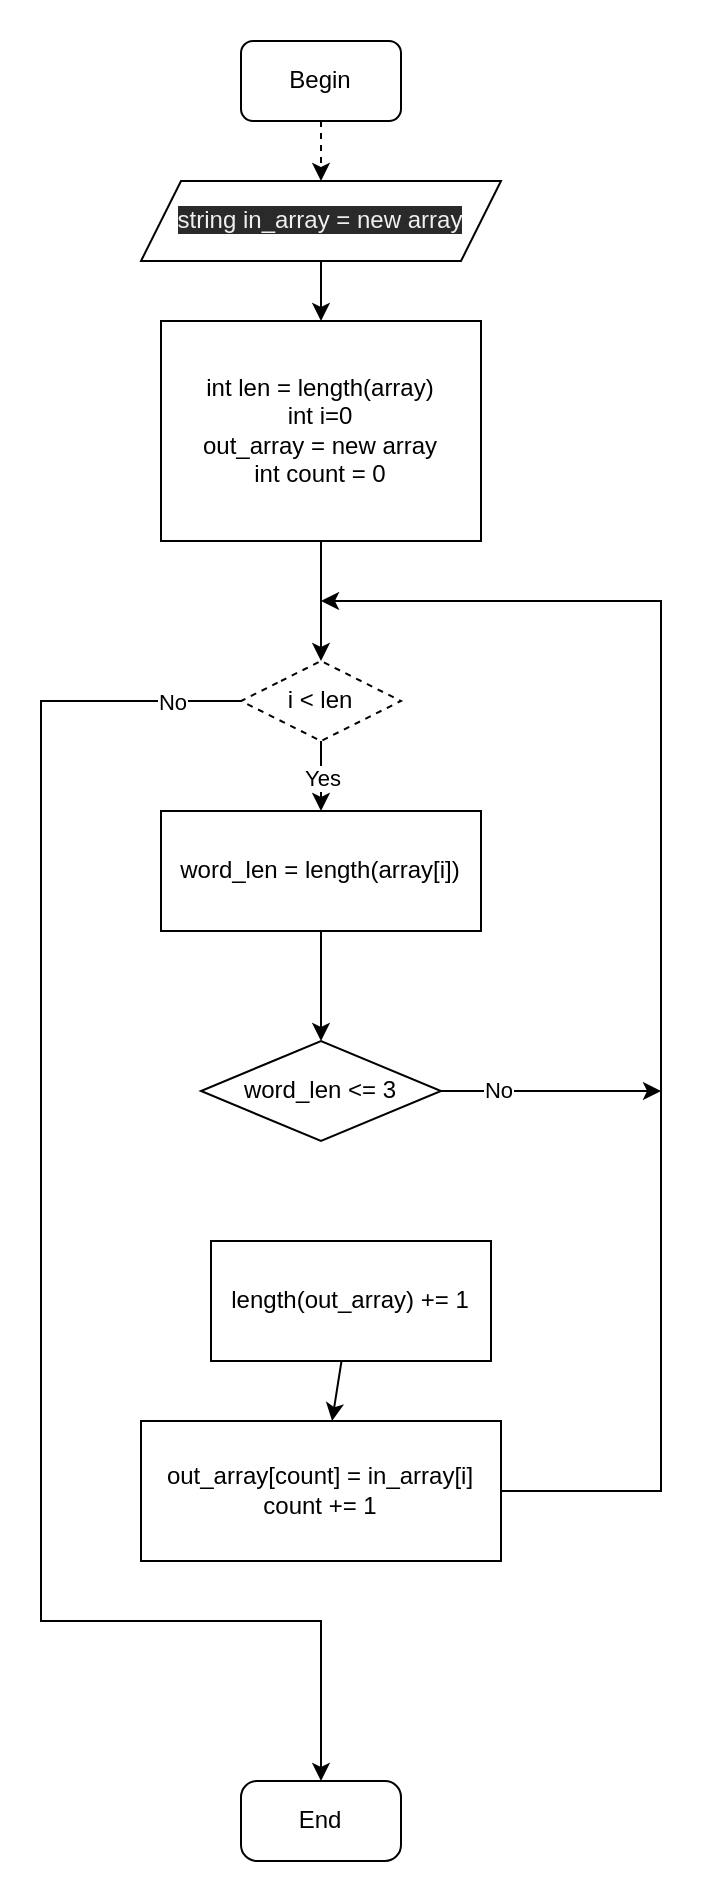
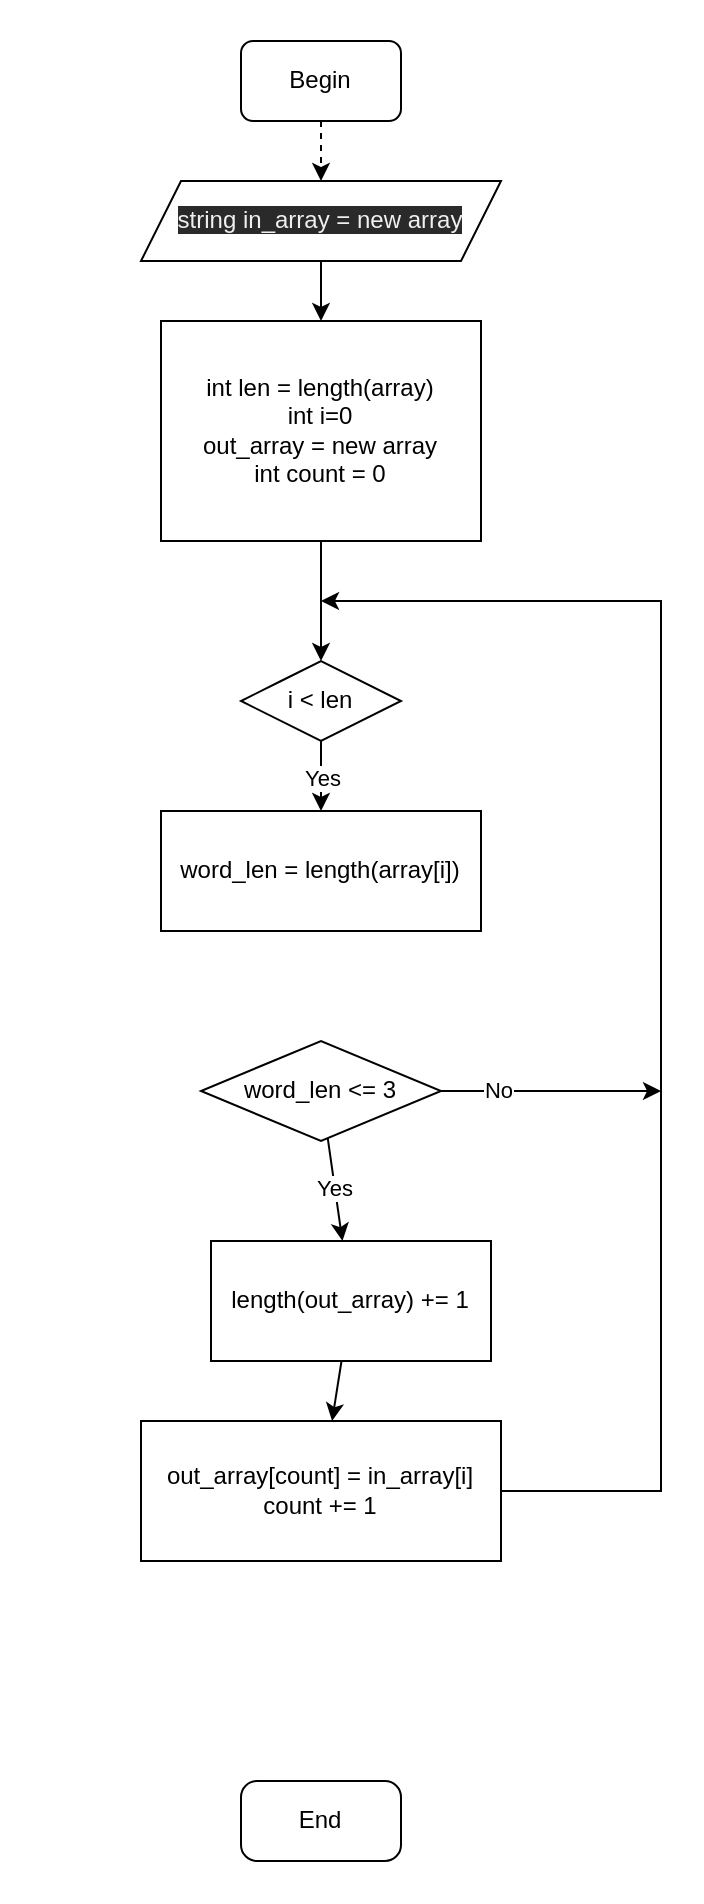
node "i < len": style dashed -> solid
edge "word_len = length(array[i])" -> "word_len <= 3": removed
edge "word_len <= 3" -> "length(out_array) += 1": added, label "Yes"
edge "i < len" -> "End": removed, label "No"
